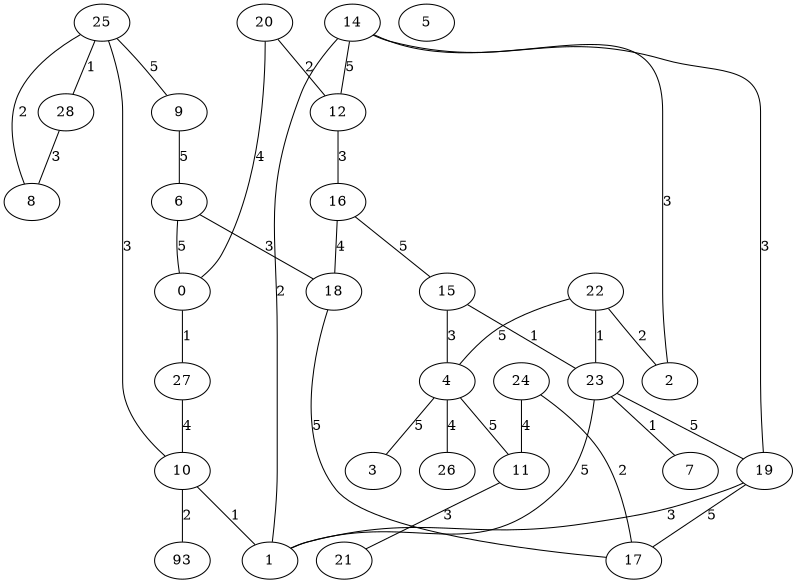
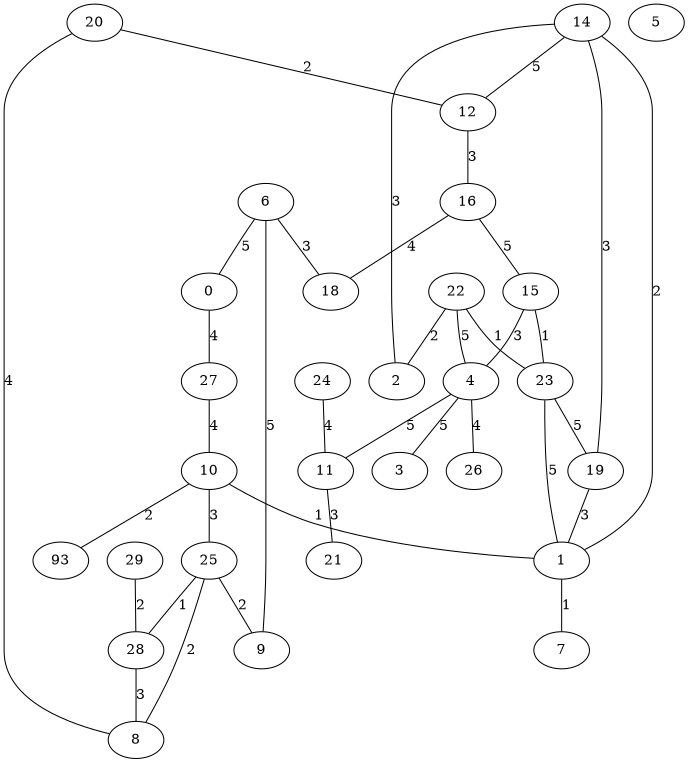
edge "25" -- "9": label "5" -> "2"
edge "20" -- "0": now "20" -- "8"
edge "0" -- "27": label "1" -> "4"
edge "23" -- "7": now "1" -- "7"
node "29": added
node "17": removed
